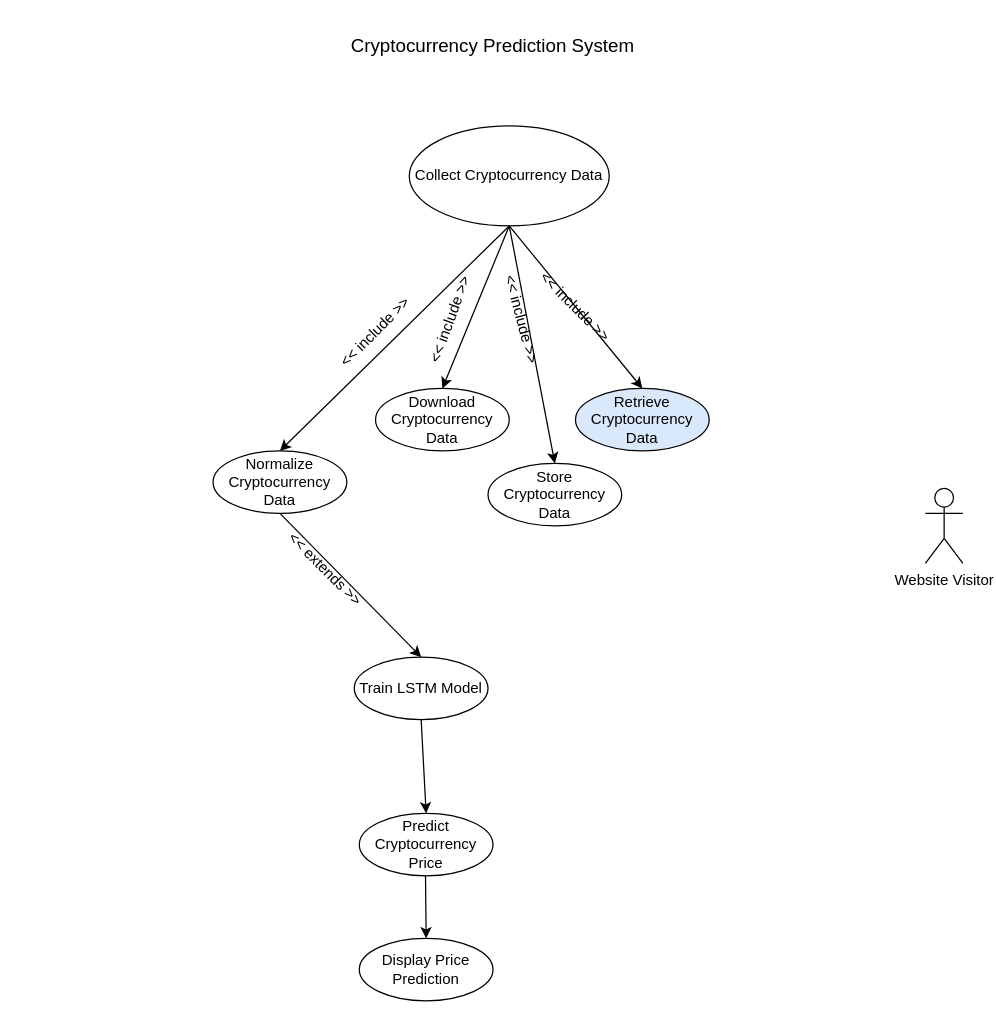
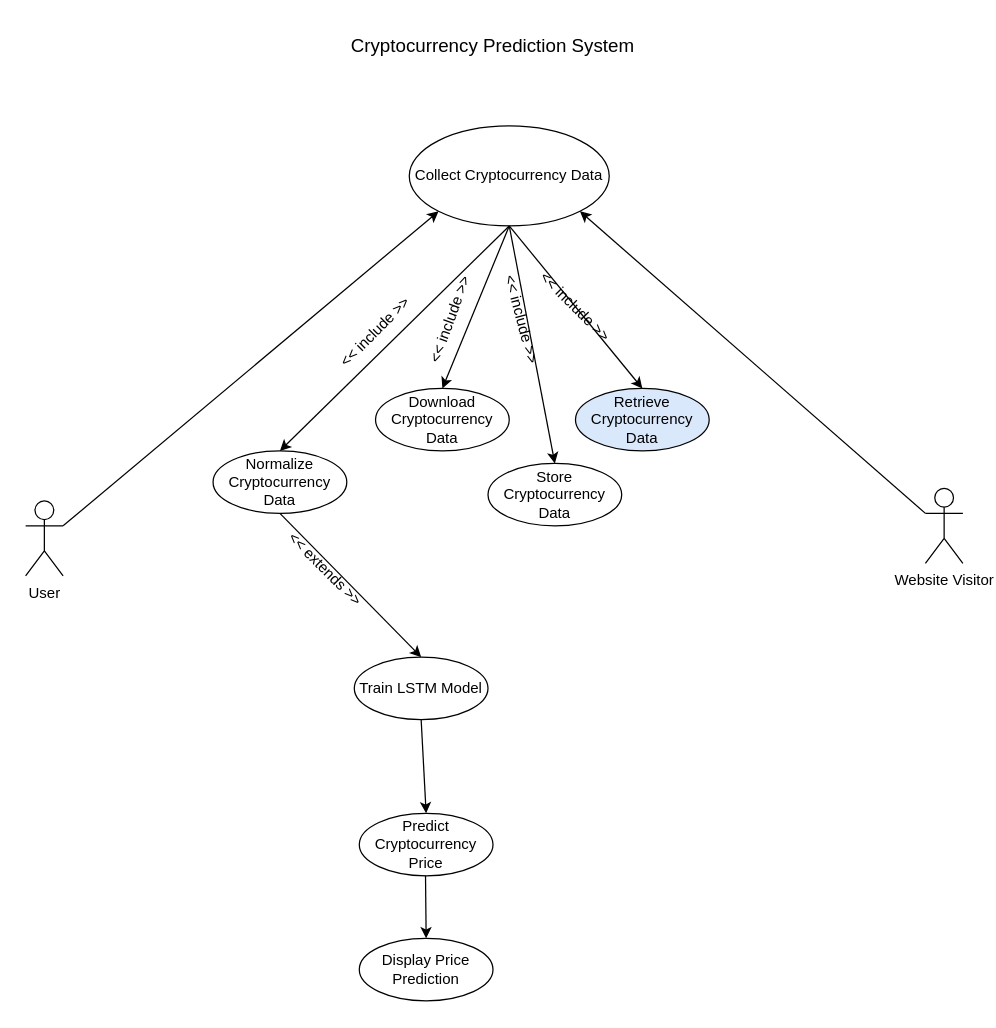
edge "Website Visitor" -> "Collect Cryptocurrency Data": added
edge "User" -> "Collect Cryptocurrency Data": added
node "User": added
